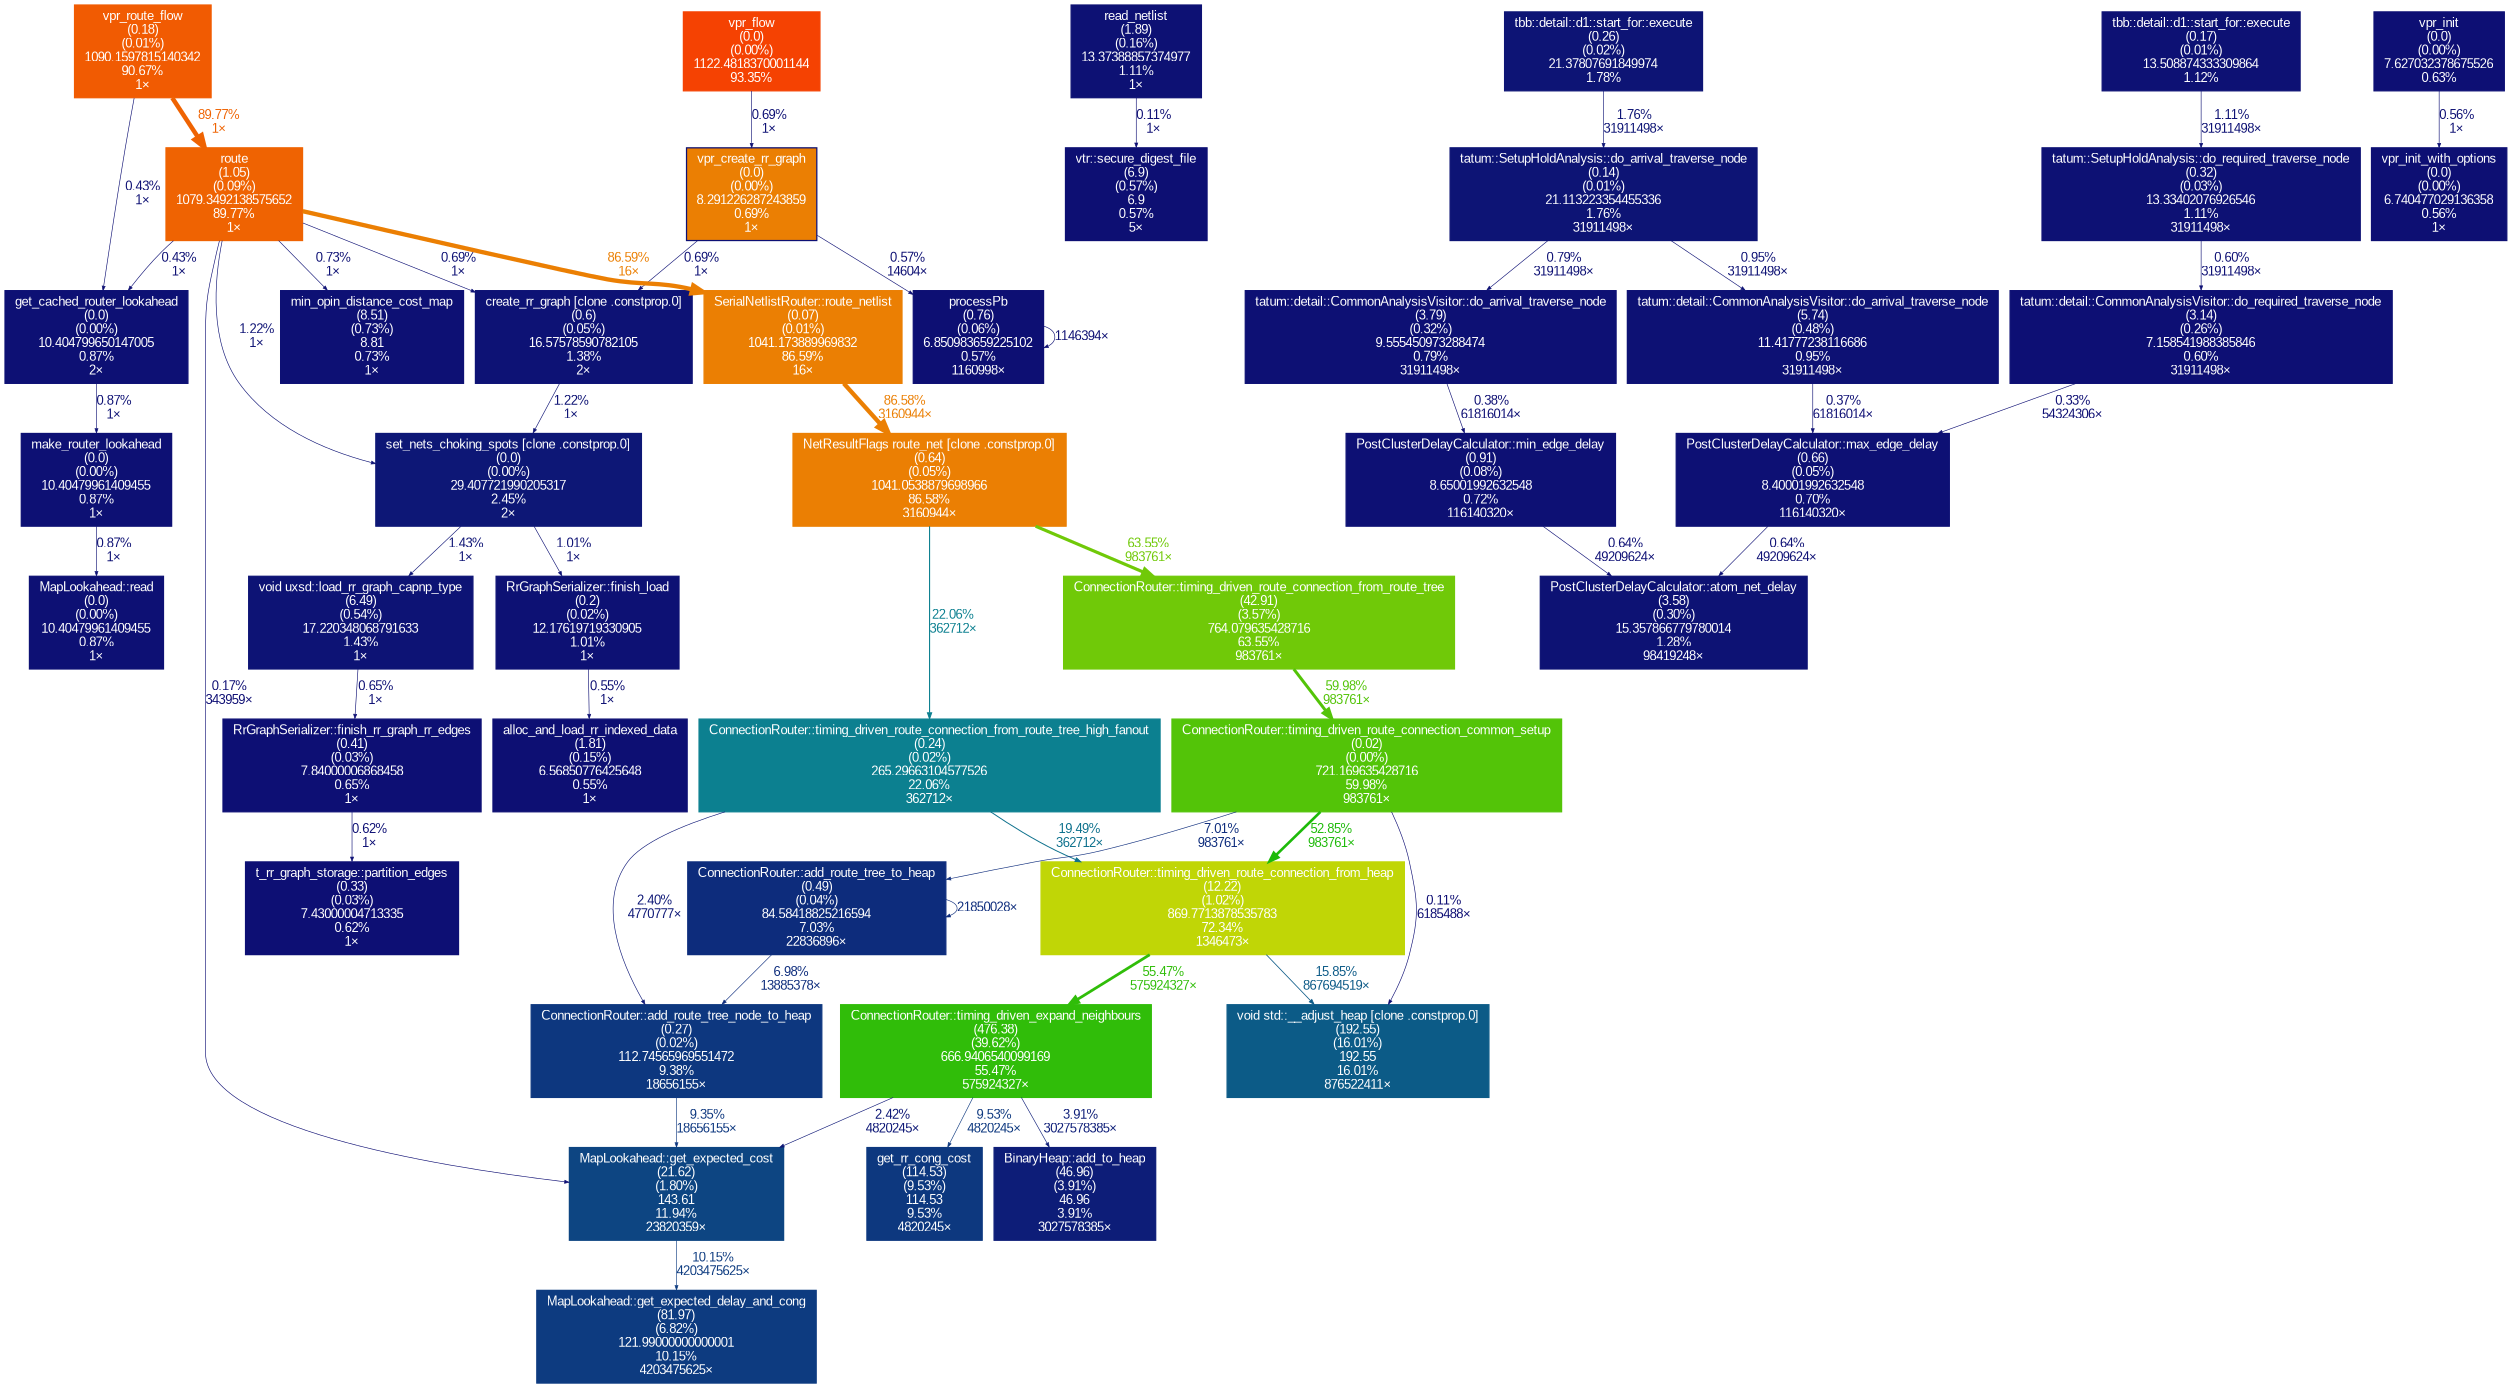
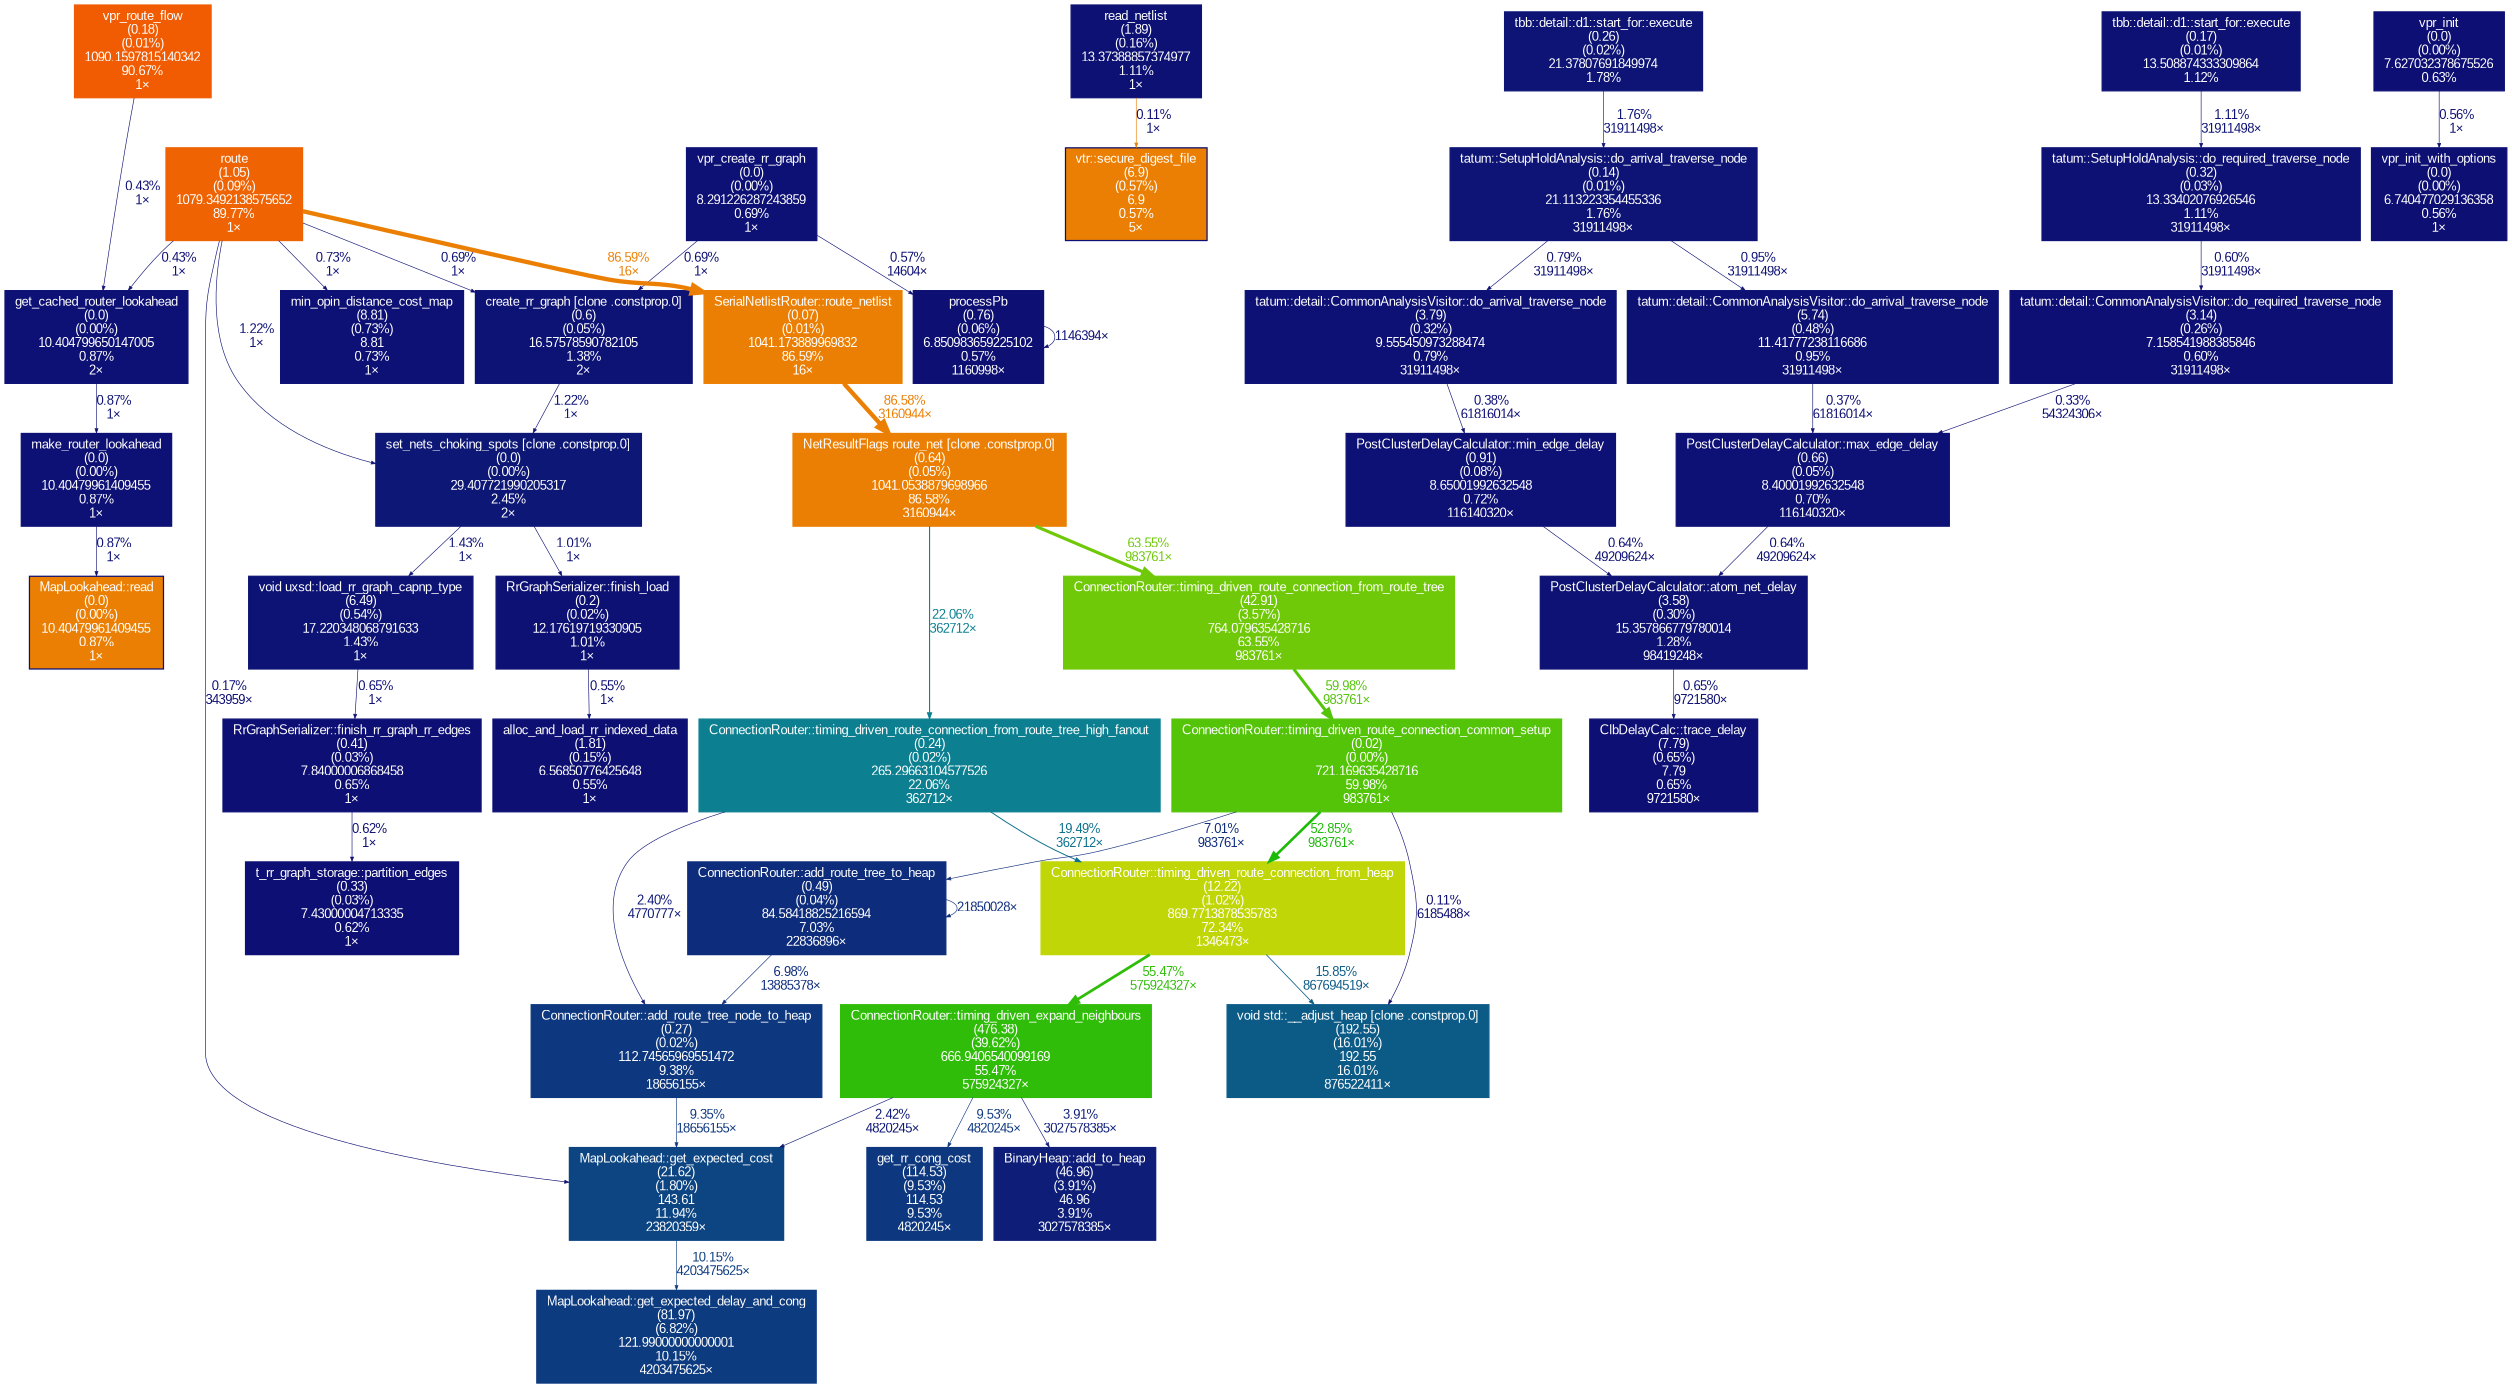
node "vpr_flow (0.0) (0.00%) 1122.4818370001144 93.35%": removed
edge "vpr_route_flow (0.18) (0.01%) 1090.1597815140342 90.67% 1×" -> "route (1.05) (0.09%) 1079.3492138575652 89.77% 1×": removed, label "89.77% 1×"
edge "read_netlist (1.89) (0.16%) 13.37388857374977 1.11% 1×" -> "vtr::secure_digest_file (6.9) (0.57%) 6.9 0.57% 5×": color #0d0d73 -> #eb7f03
node "vpr_create_rr_graph (0.0) (0.00%) 8.291226287243859 0.69% 1×": fillcolor #eb7f03 -> #0d1074
node "vtr::secure_digest_file (6.9) (0.57%) 6.9 0.57% 5×": fillcolor #0d0f73 -> #eb7f03
node "min_opin_distance_cost_map (8.51) (0.73%) 8.81 0.73% 1×": label "min_opin_distance_cost_map (8.51) (0.73%) 8.81 0.73% 1×" -> "min_opin_distance_cost_map (8.81) (0.73%) 8.81 0.73% 1×"
node "MapLookahead::read (0.0) (0.00%) 10.40479961409455 0.87% 1×": fillcolor #0d1074 -> #eb7f03
node "ClbDelayCalc::trace_delay (7.79) (0.65%) 7.79 0.65% 9721580×": added
